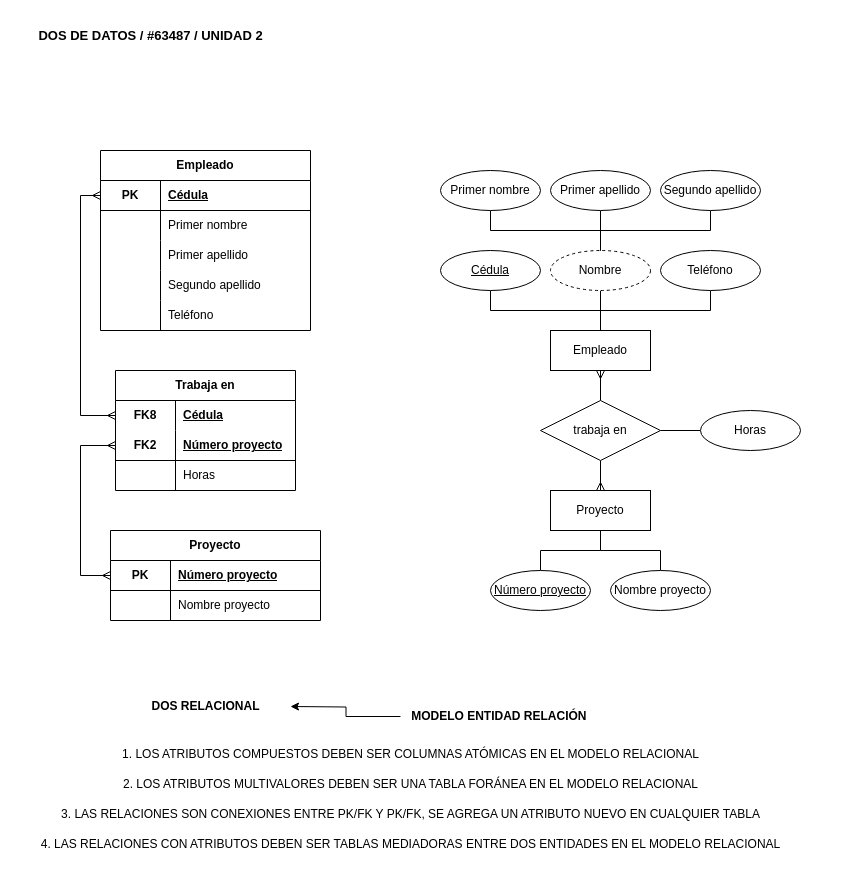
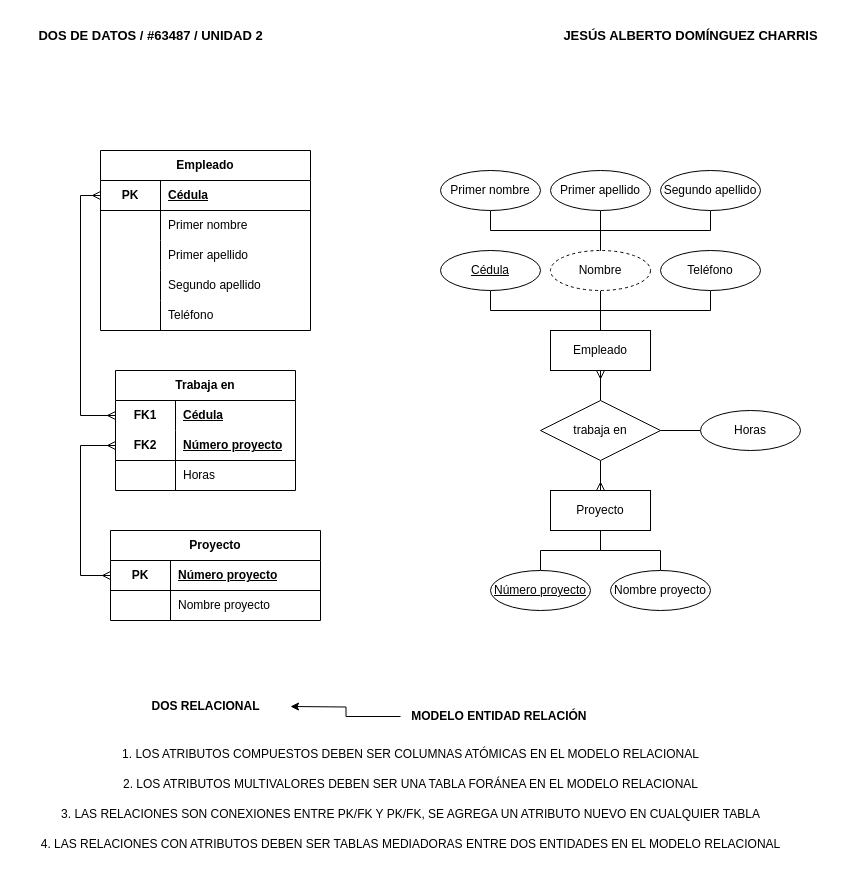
node "JESÚS ALBERTO DOMÍNGUEZ CHARRIS": added
node "FK8": label "FK8" -> "FK1"
